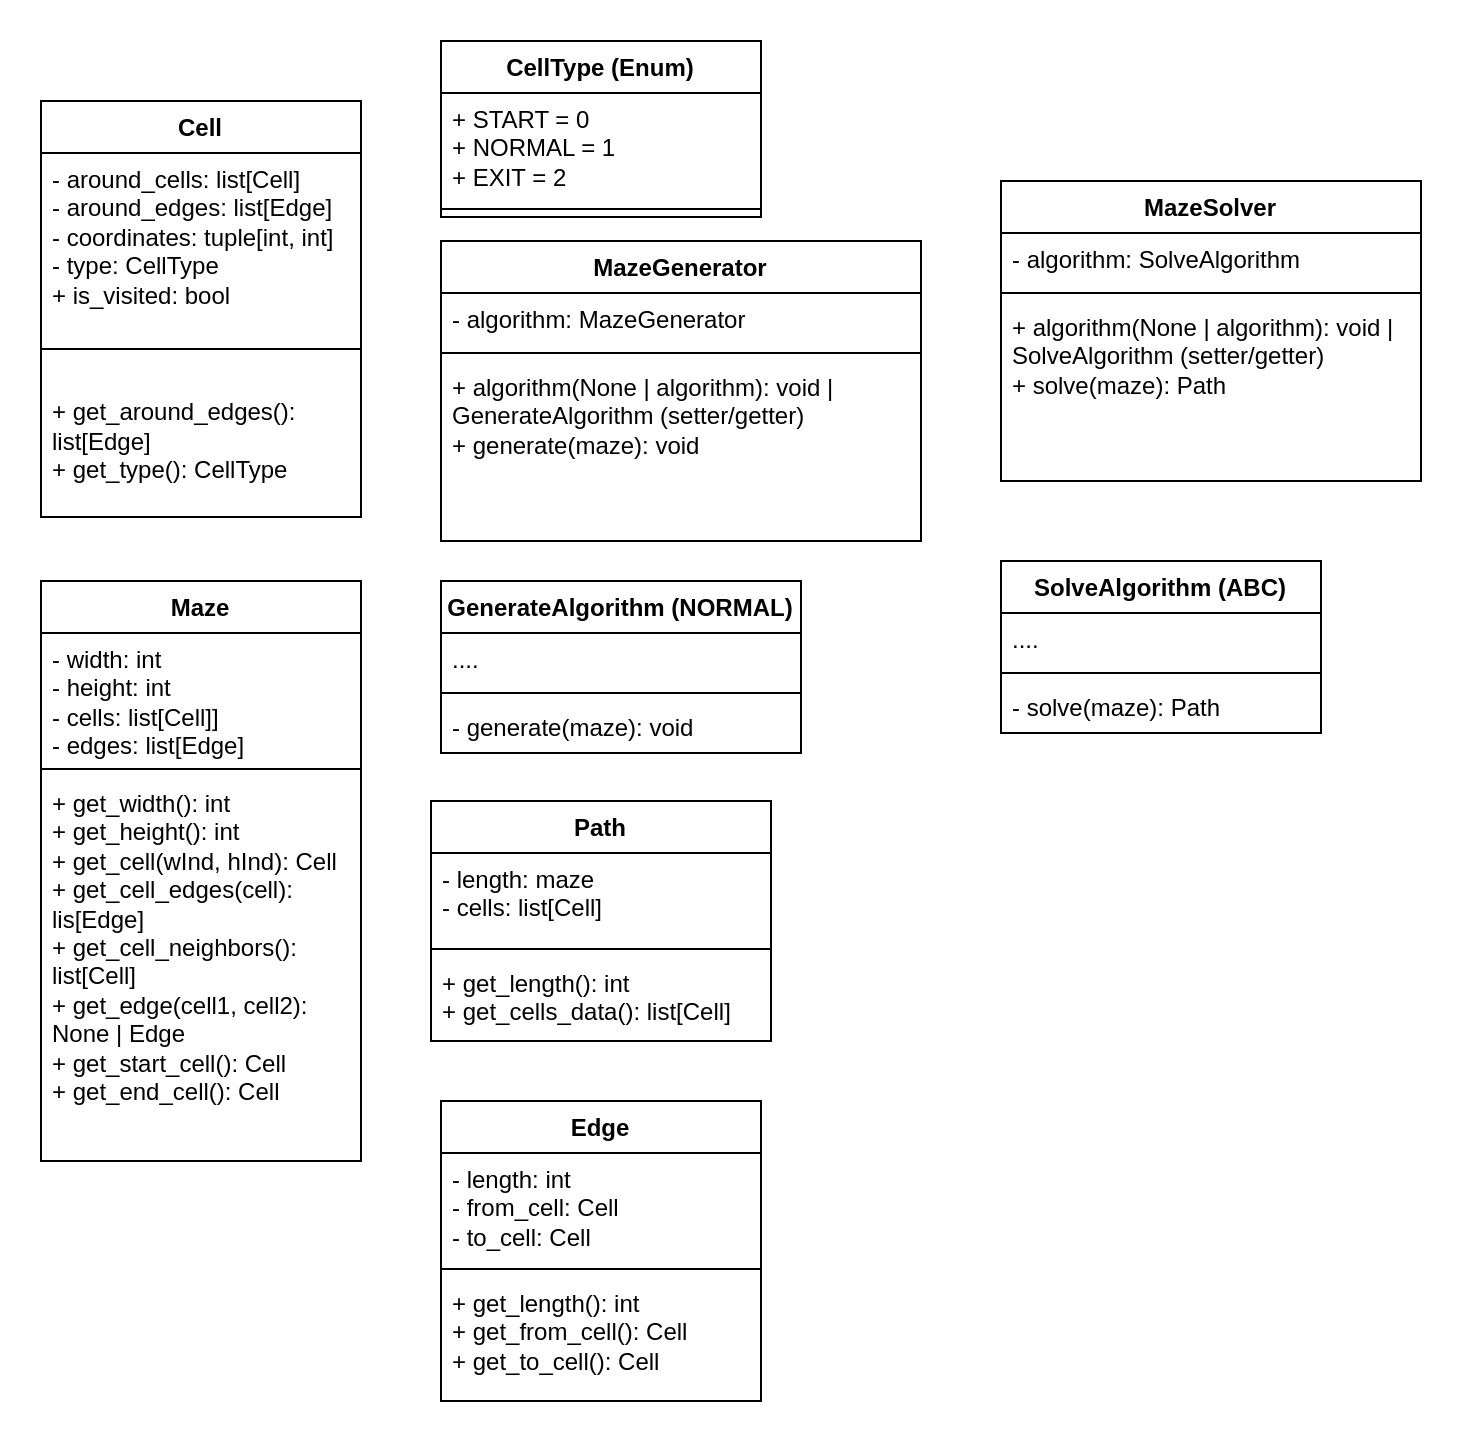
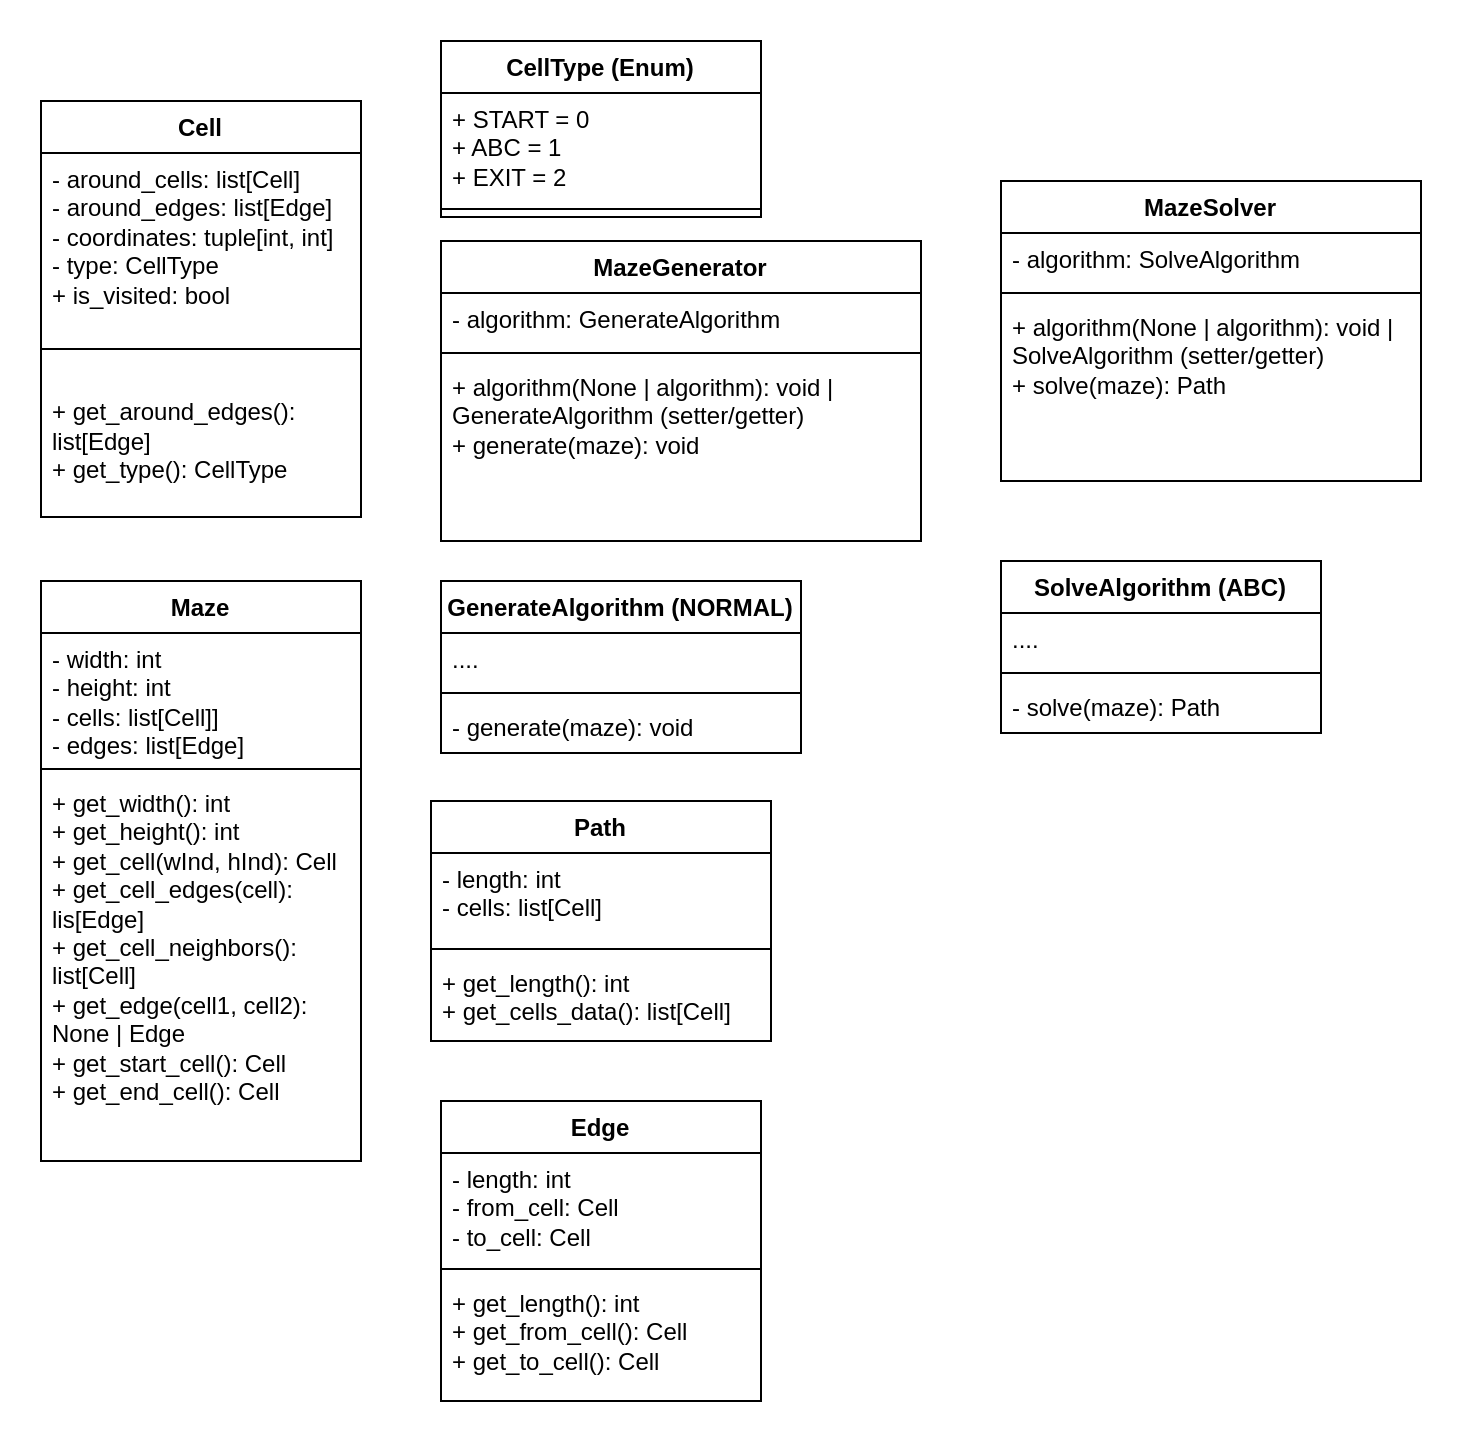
node "+ START = 0 + NORMAL = 1 + EXIT = 2": label "+ START = 0 + NORMAL = 1 + EXIT = 2" -> "+ START = 0 + ABC = 1 + EXIT = 2"
node "- algorithm: MazeGenerator": label "- algorithm: MazeGenerator" -> "- algorithm: GenerateAlgorithm"
node "- length: maze - cells: list[Cell]": label "- length: maze - cells: list[Cell]" -> "- length: int - cells: list[Cell]"
